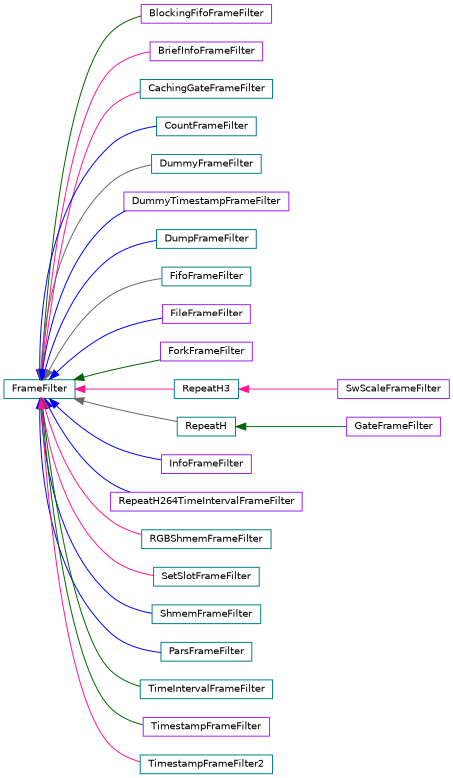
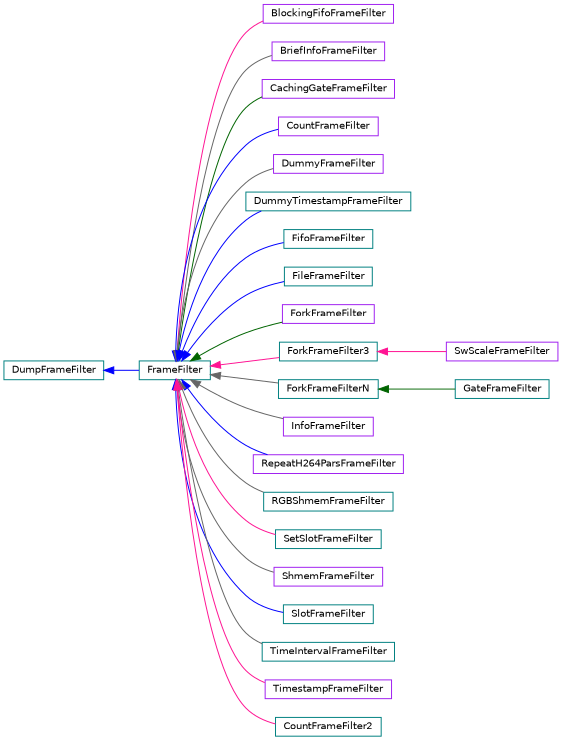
node "CachingGateFrameFilter": color teal -> purple
node "CountFrameFilter": color teal -> purple
node "DummyFrameFilter": color teal -> purple
edge "CachingGateFrameFilter" -> "FrameFilter": color deeppink -> darkgreen
edge "BlockingFifoFrameFilter" -> "FrameFilter": color darkgreen -> deeppink
edge "BriefInfoFrameFilter" -> "FrameFilter": color deeppink -> gray40
node "DummyTimestampFrameFilter": color purple -> teal
edge "DumpFrameFilter" -> "FrameFilter": reversed
edge "FifoFrameFilter" -> "FrameFilter": color gray40 -> blue
node "FileFrameFilter": color purple -> teal
node "RepeatH3": label "RepeatH3" -> "ForkFrameFilter3"
node "RepeatH": label "RepeatH" -> "ForkFrameFilterN"
node "GateFrameFilter": color purple -> teal
edge "InfoFrameFilter" -> "FrameFilter": color blue -> gray40
edge "RGBShmemFrameFilter" -> "FrameFilter": color deeppink -> gray40
node "RepeatH264TimeIntervalFrameFilter": label "RepeatH264TimeIntervalFrameFilter" -> "RepeatH264ParsFrameFilter"
edge "ShmemFrameFilter" -> "FrameFilter": color blue -> gray40
edge "TimestampFrameFilter" -> "FrameFilter": color darkgreen -> deeppink
edge "TimeIntervalFrameFilter" -> "FrameFilter": color darkgreen -> gray40
node "ShmemFrameFilter": color teal -> purple
node "ParsFrameFilter": label "ParsFrameFilter" -> "SlotFrameFilter"
node "TimestampFrameFilter2": label "TimestampFrameFilter2" -> "CountFrameFilter2"
